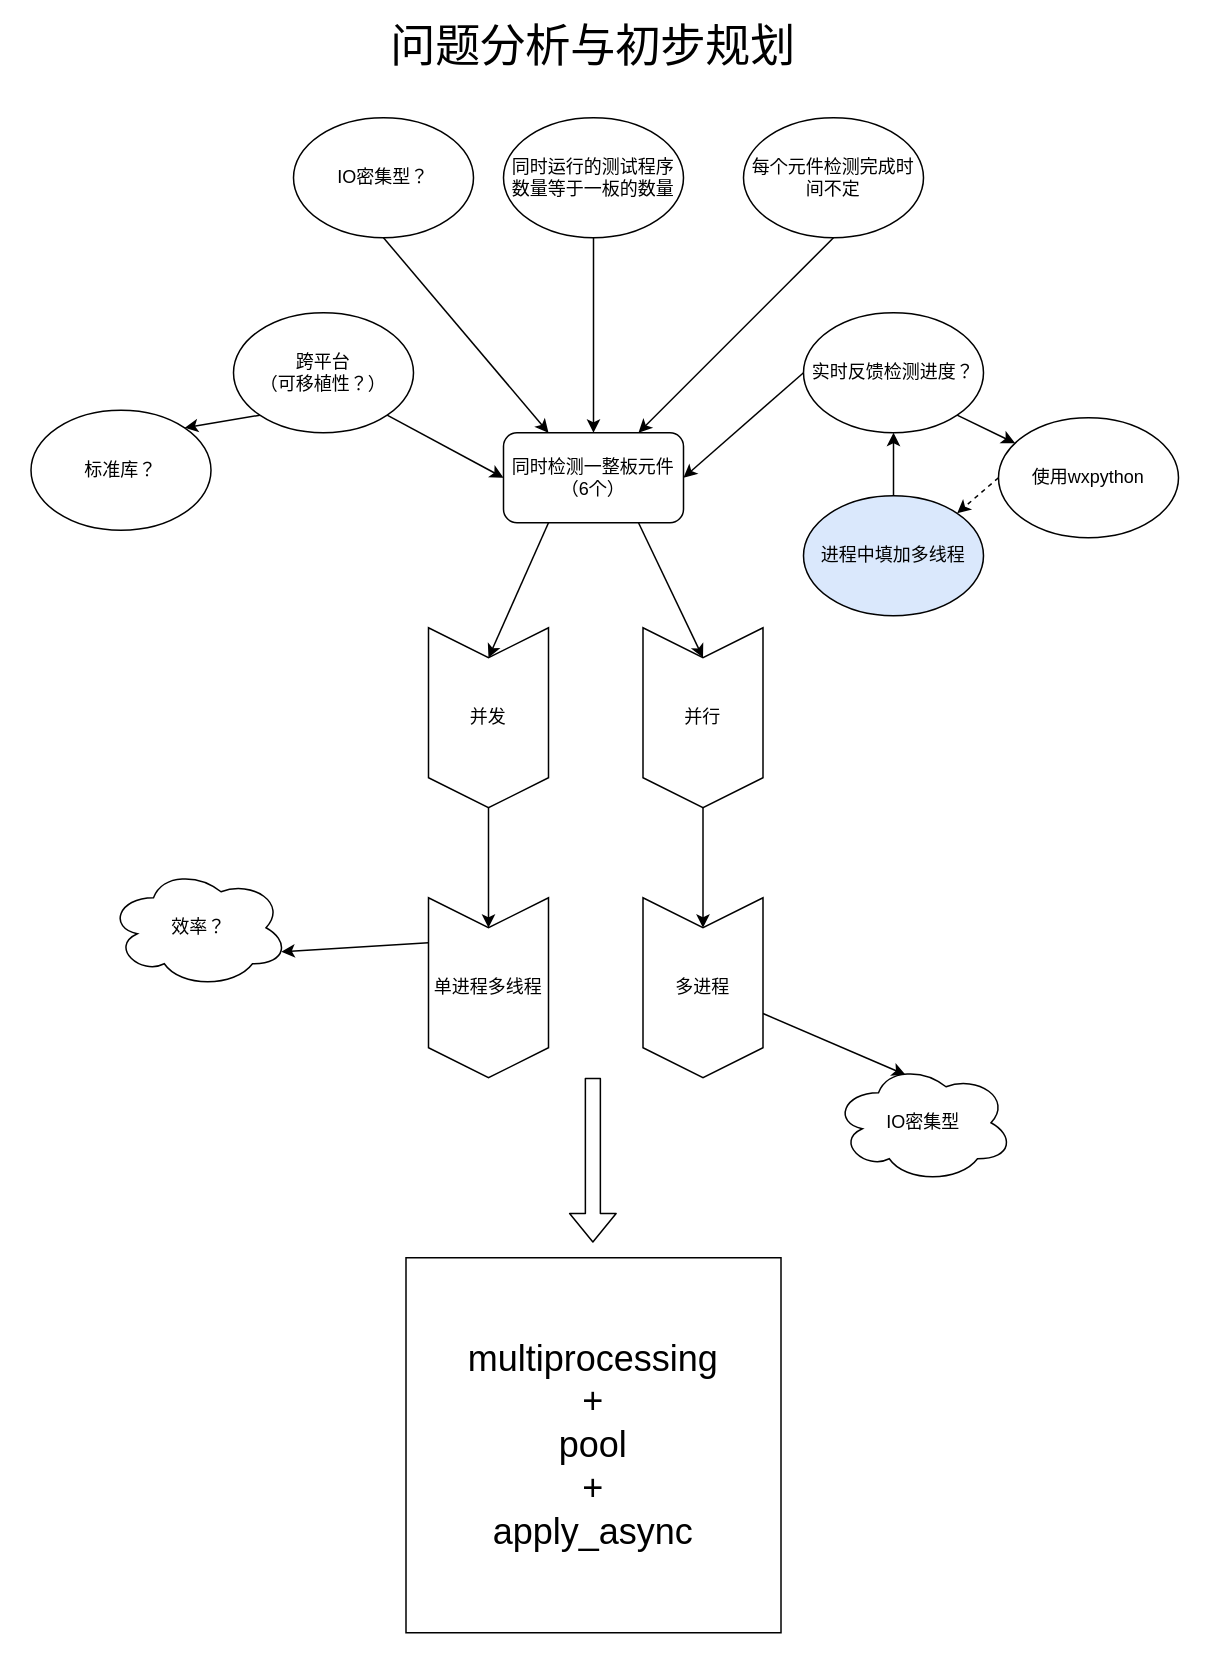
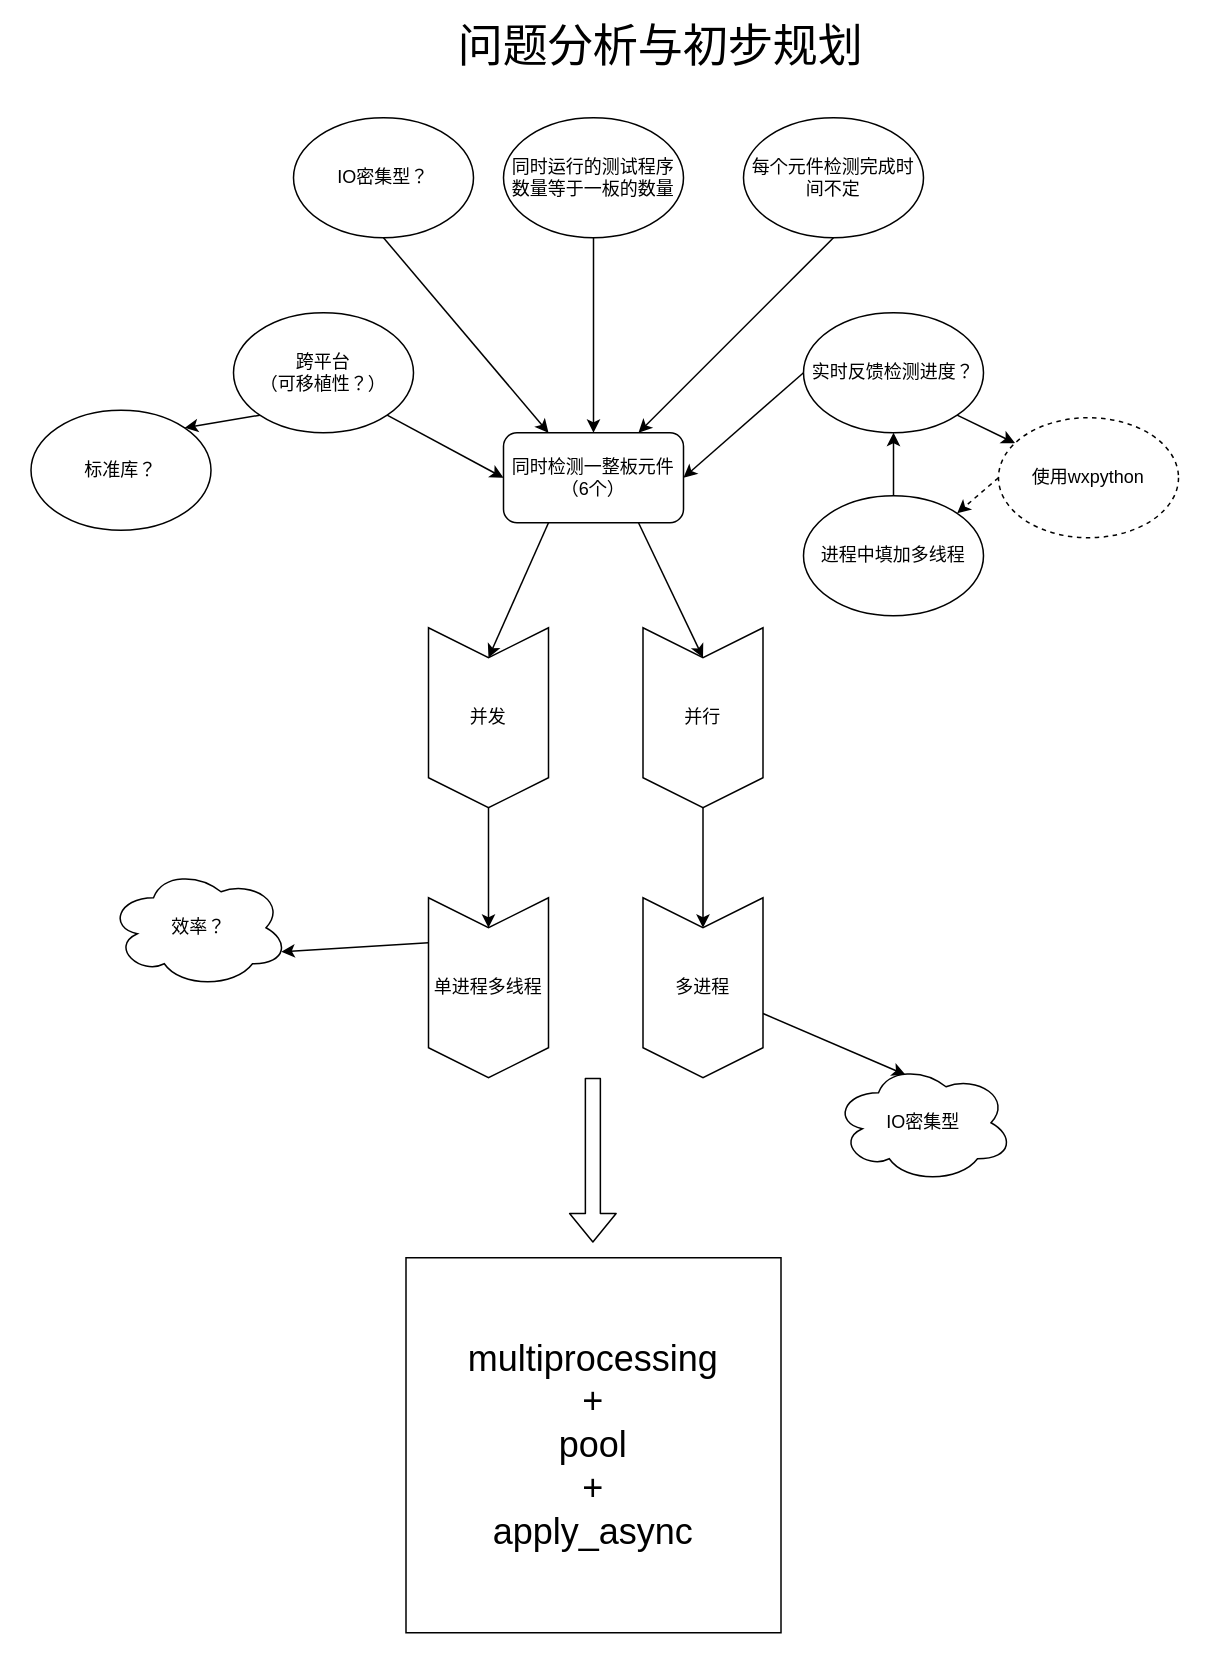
node "问题分析与初步规划": moved (593, 46) -> (661, 46)
node "使用wxpython": style solid -> dashed
node "进程中填加多线程": fillcolor #dae8fc -> #ffffff
